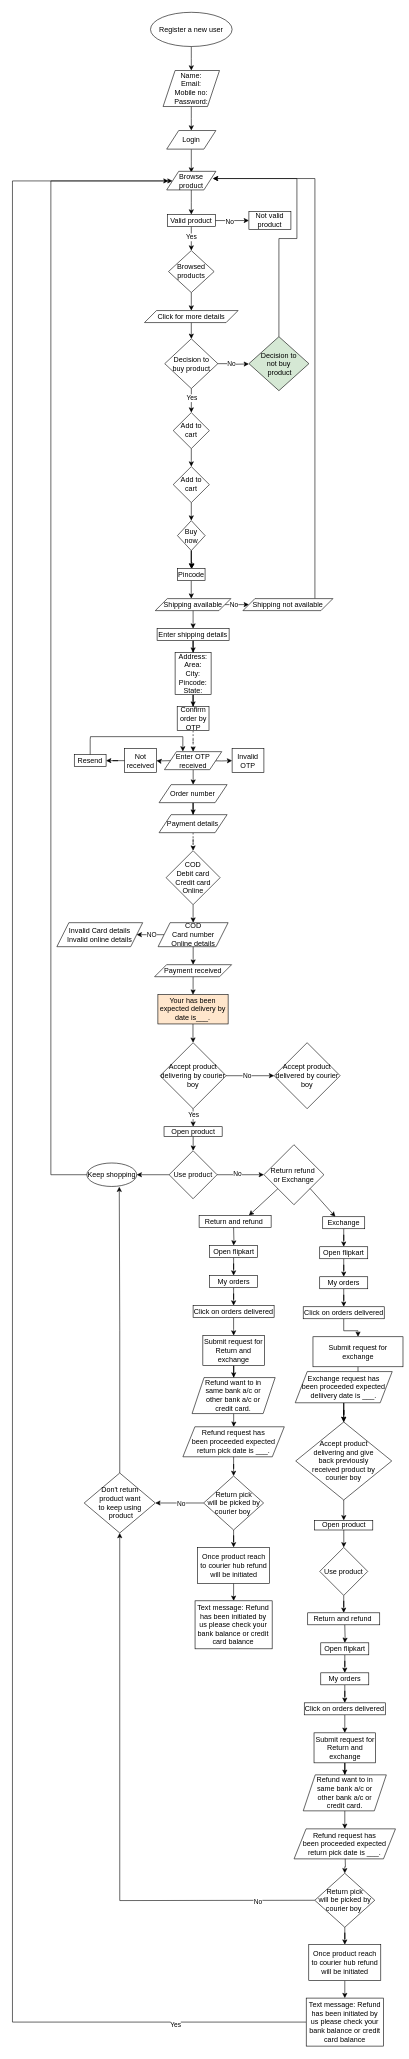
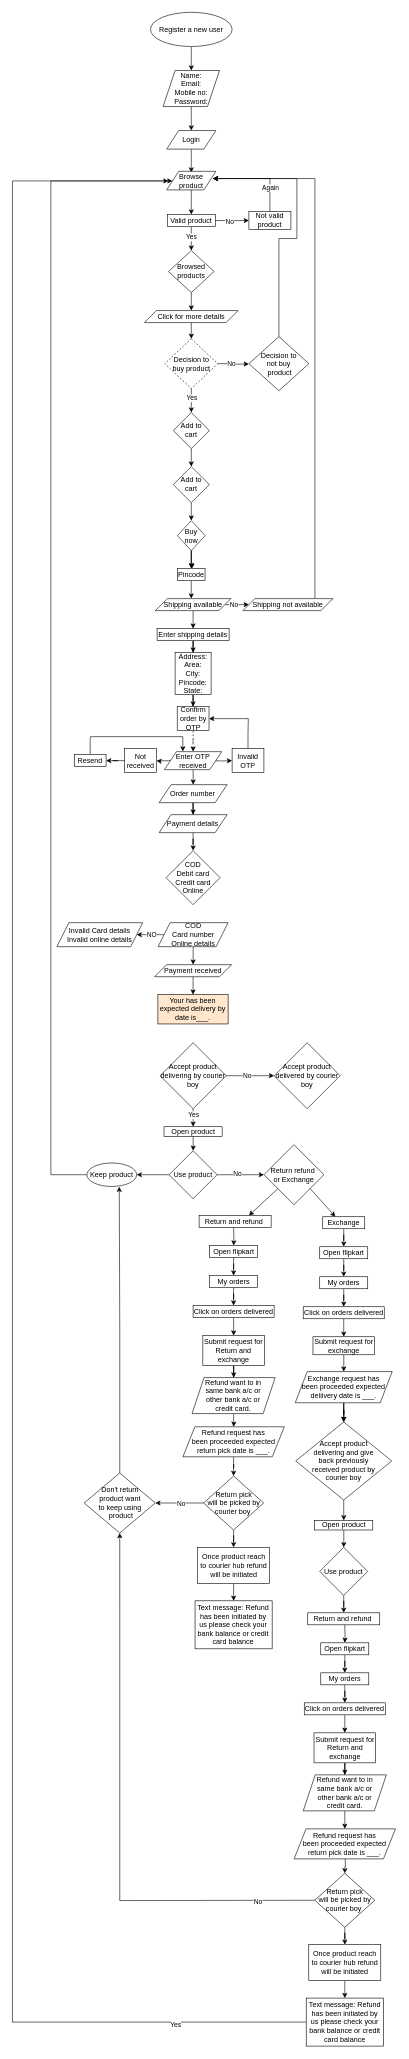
edge "Not valid product" -> "Browse product": added, label "Again"
node "Decision to buy product": style solid -> dashed
node "Decision to not buy product": fillcolor #d5e8d4 -> #ffffff
edge "Invalid OTP" -> "Confirm order by OTP": added
edge "Payment details" -> "COD Debit card Credit card Online": style dashed -> solid
edge "COD Debit card Credit card Online" -> "COD Card number Online details": removed
edge "Your has been expected delivery by date is___." -> "Accept product delivering by courier boy": removed
node "Keep shopping": label "Keep shopping" -> "Keep product"
node "Submit request for exchange": size 90x30 -> 62x18
